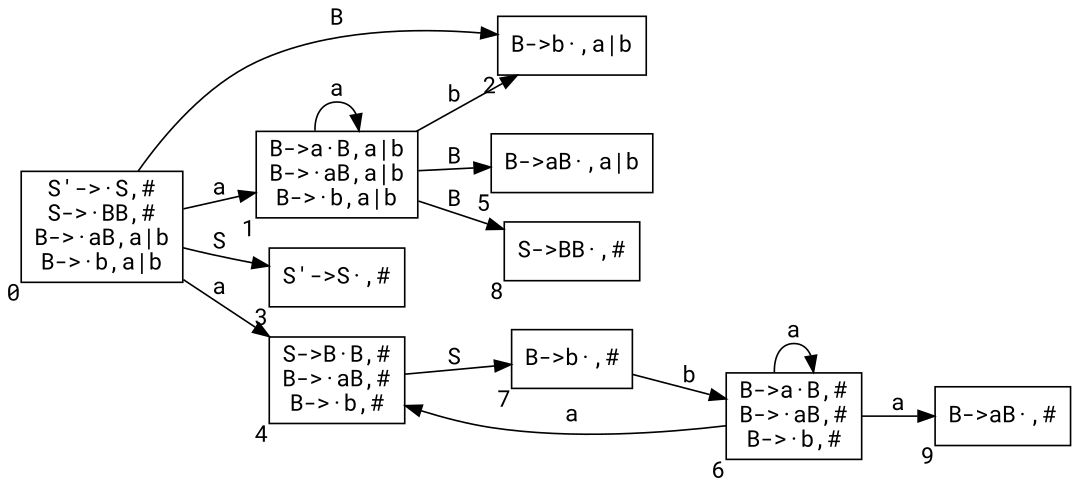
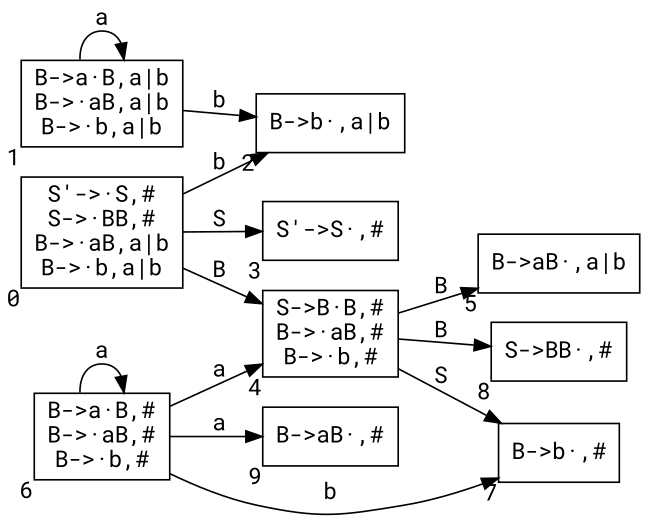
edge "S'->·S,# S->·BB,# B->·aB,a|b B->·b,a|b 0" -> "B->b·,a|b 2": label "B" -> "b"
edge "B->a·B,a|b B->·aB,a|b B->·b,a|b 1" -> "B->aB·,a|b 5": now "S->B·B,# B->·aB,# B->·b,# 4" -> "B->aB·,a|b 5"
edge "S'->·S,# S->·BB,# B->·aB,a|b B->·b,a|b 0" -> "B->a·B,a|b B->·aB,a|b B->·b,a|b 1": removed, label "a"
edge "B->a·B,a|b B->·aB,a|b B->·b,a|b 1" -> "S->BB·,# 8": now "S->B·B,# B->·aB,# B->·b,# 4" -> "S->BB·,# 8"
edge "S'->·S,# S->·BB,# B->·aB,a|b B->·b,a|b 0" -> "S->B·B,# B->·aB,# B->·b,# 4": label "a" -> "B"
edge "B->b·,# 7" -> "B->a·B,# B->·aB,# B->·b,# 6": reversed
